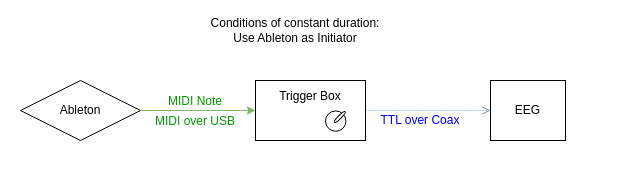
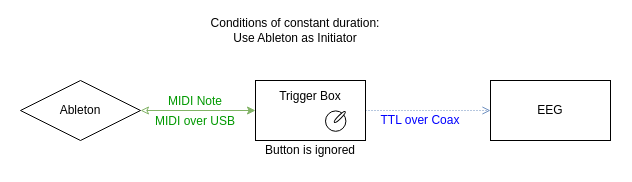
edge "Ableton" -> "Trigger Box": arrowhead none -> classic
node "EEG": size 75x60 -> 120x60
node "Button is ignored": added
